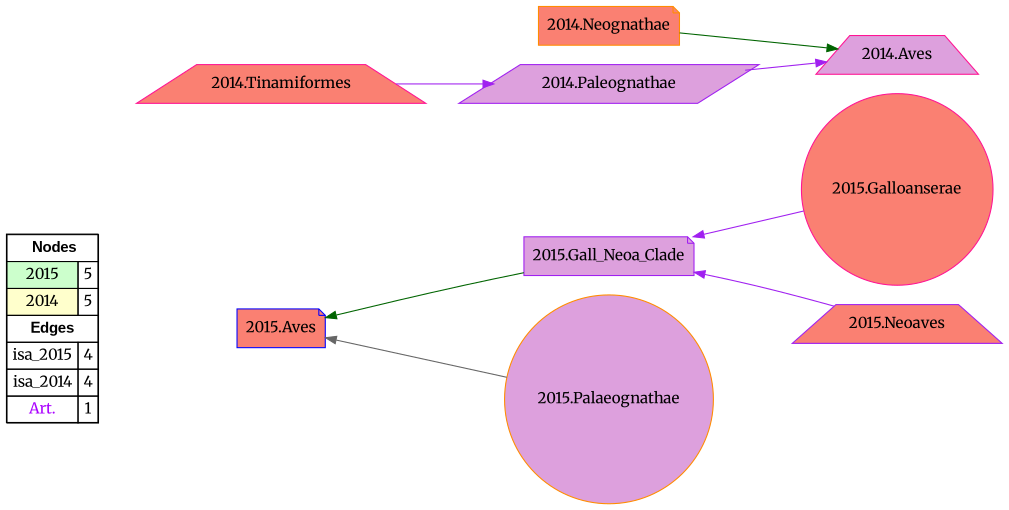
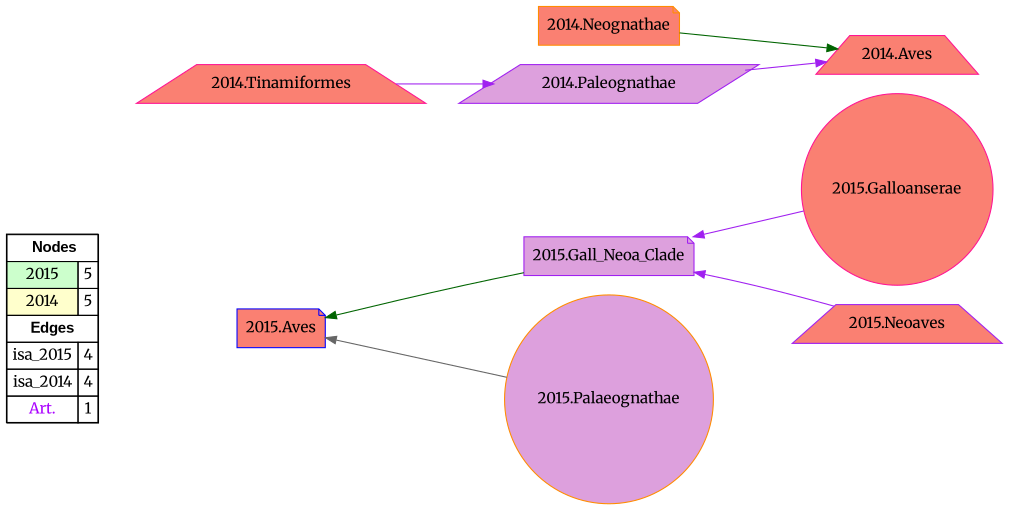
node "2014.Aves": fillcolor plum -> salmon
